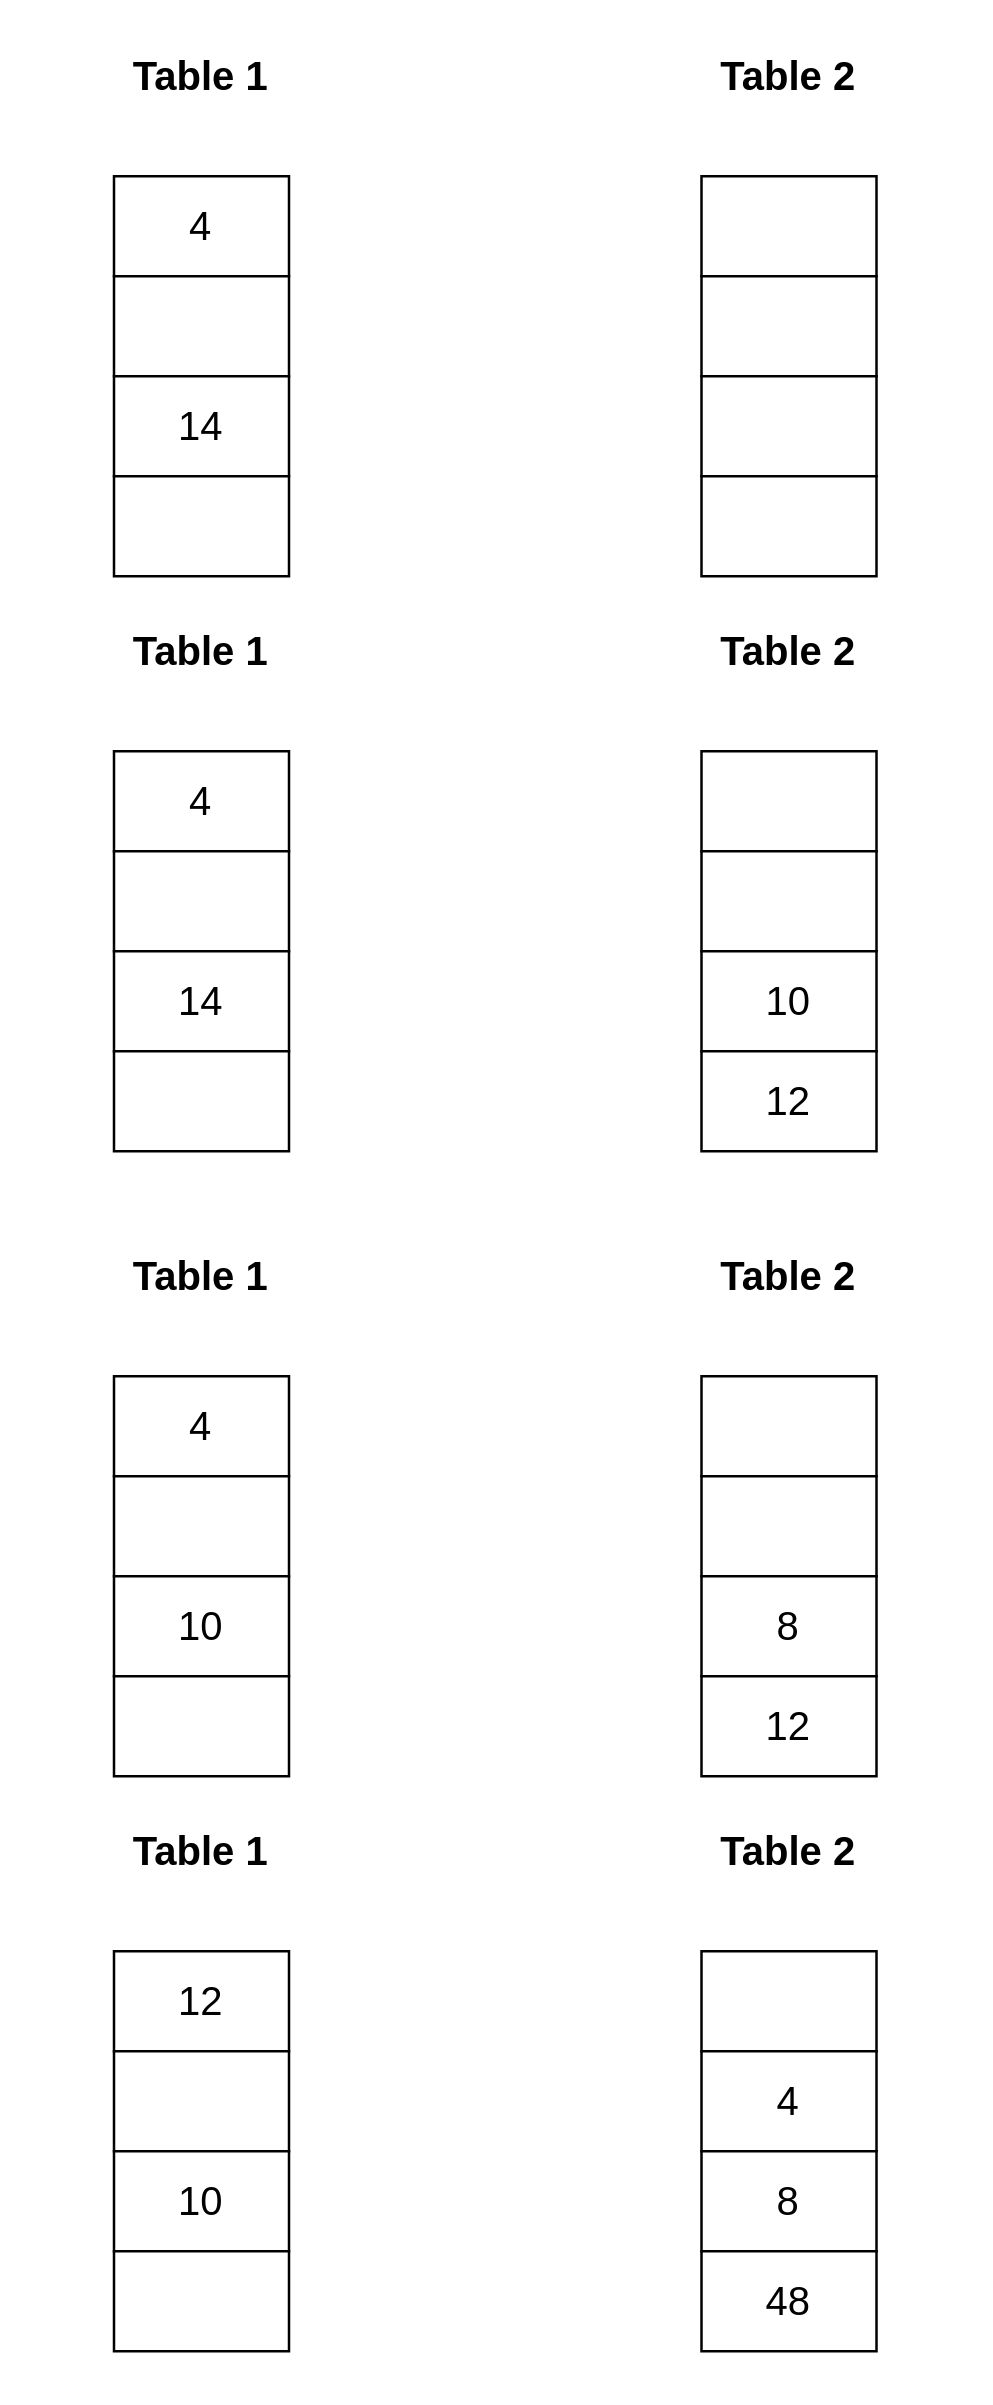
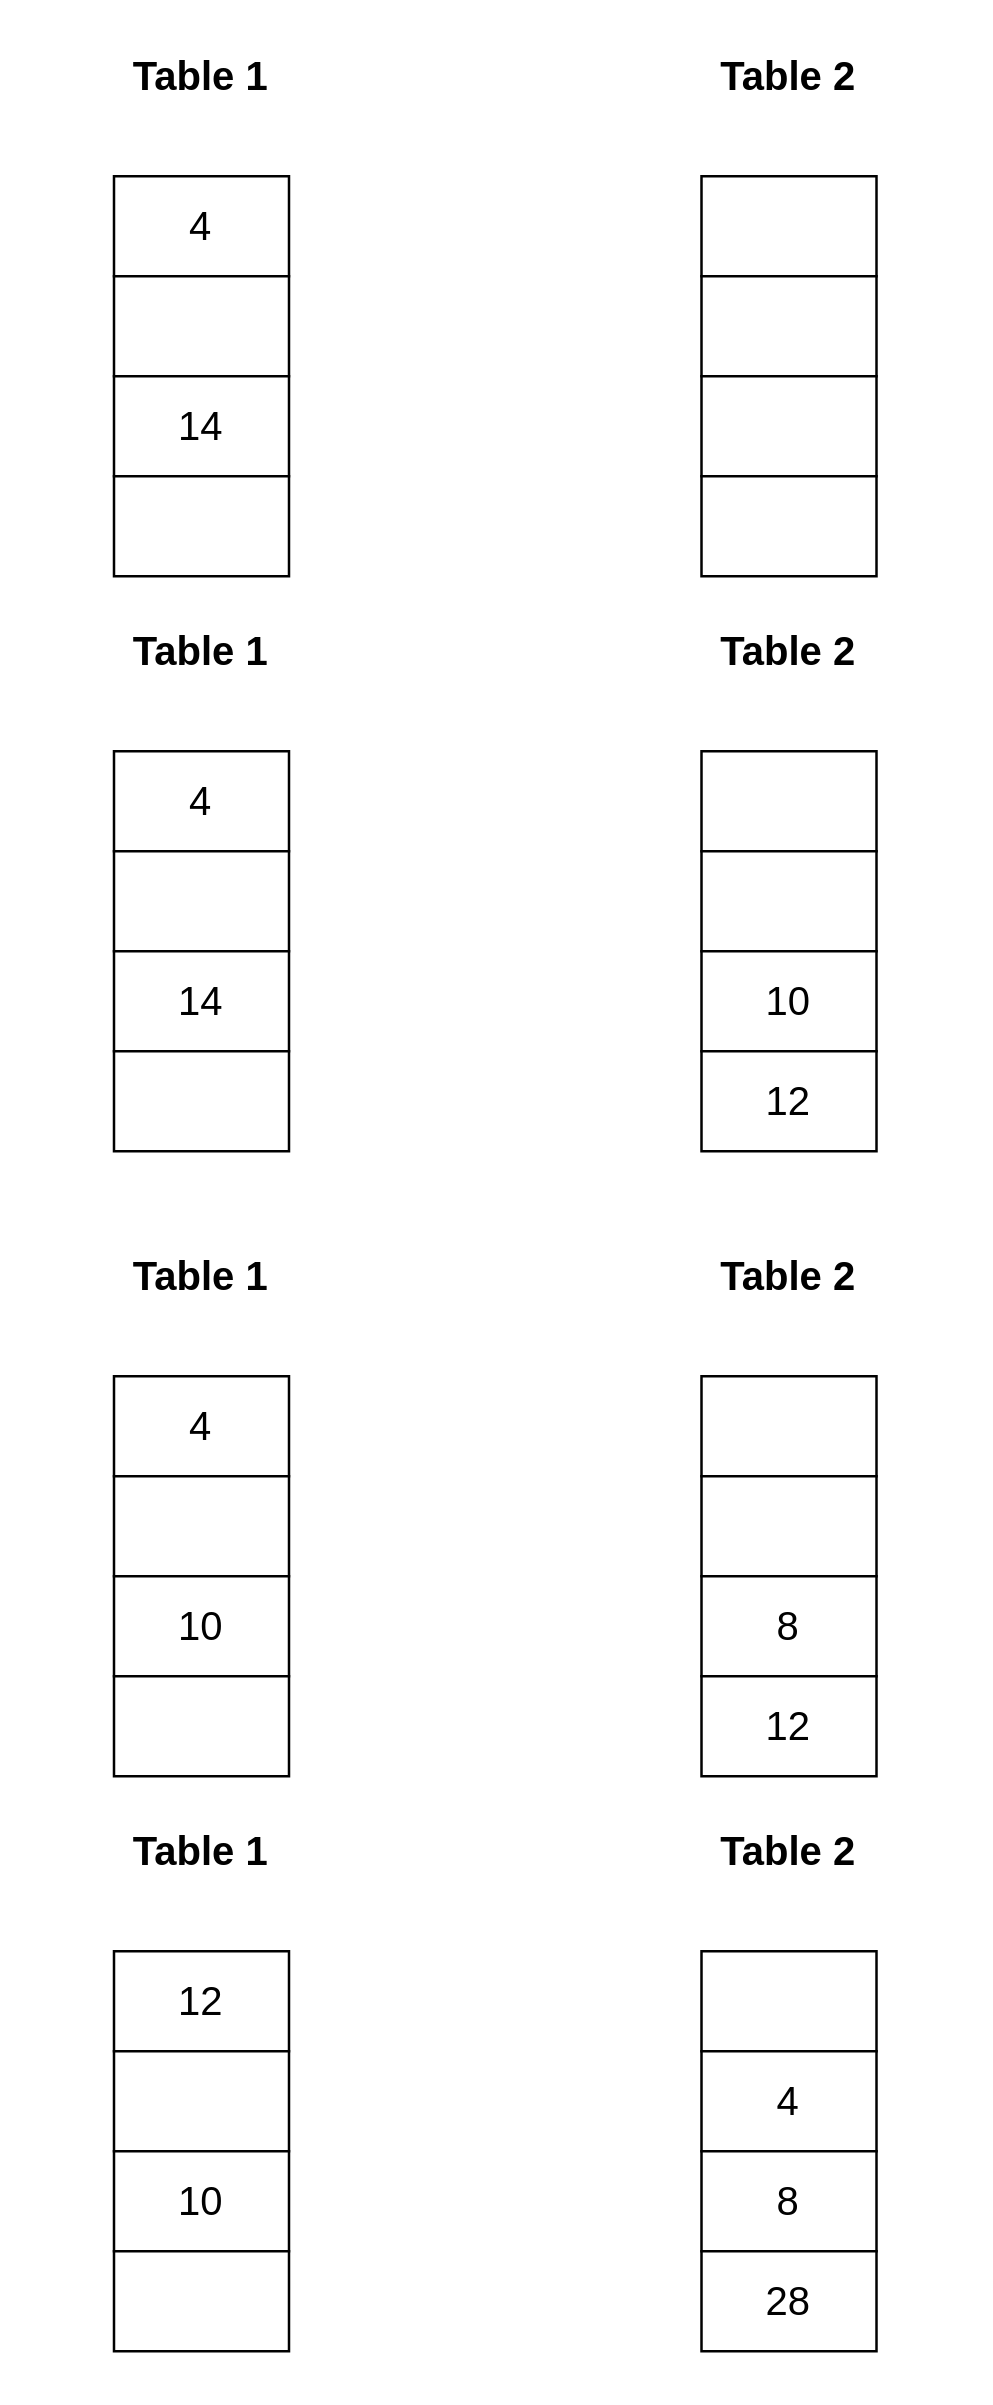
node "48": label "48" -> "28"
